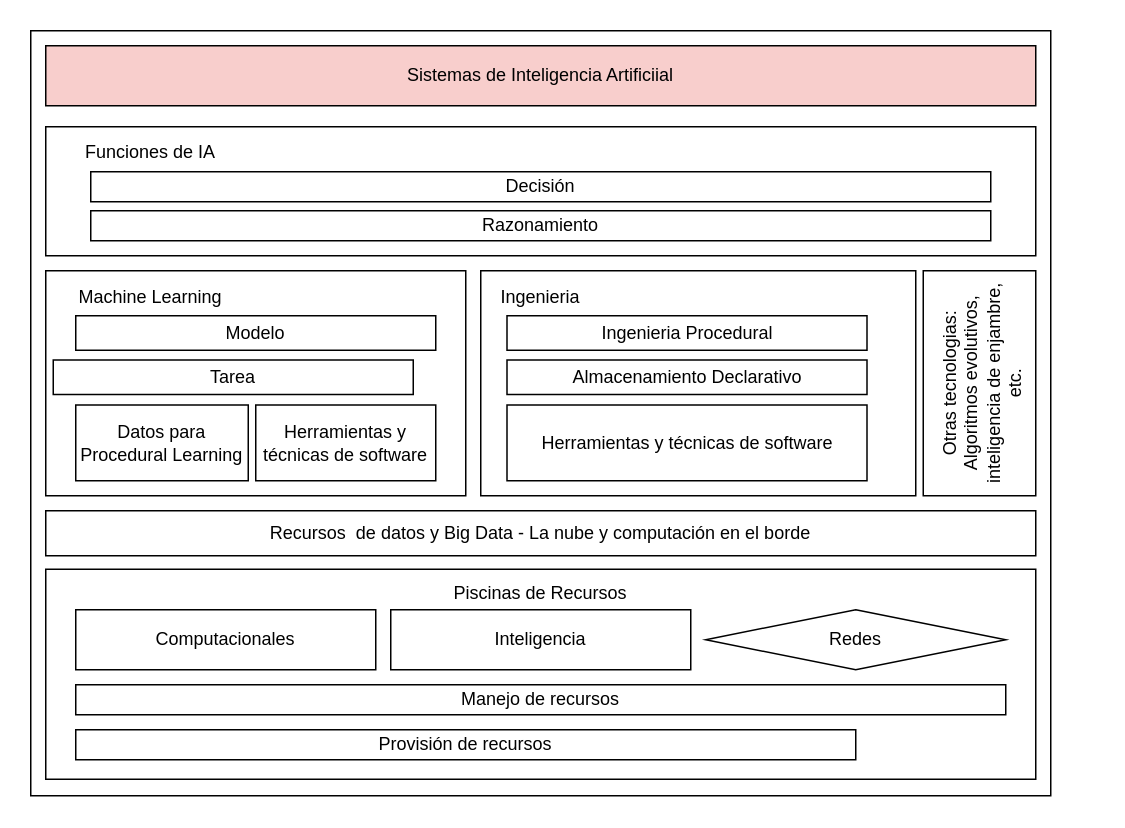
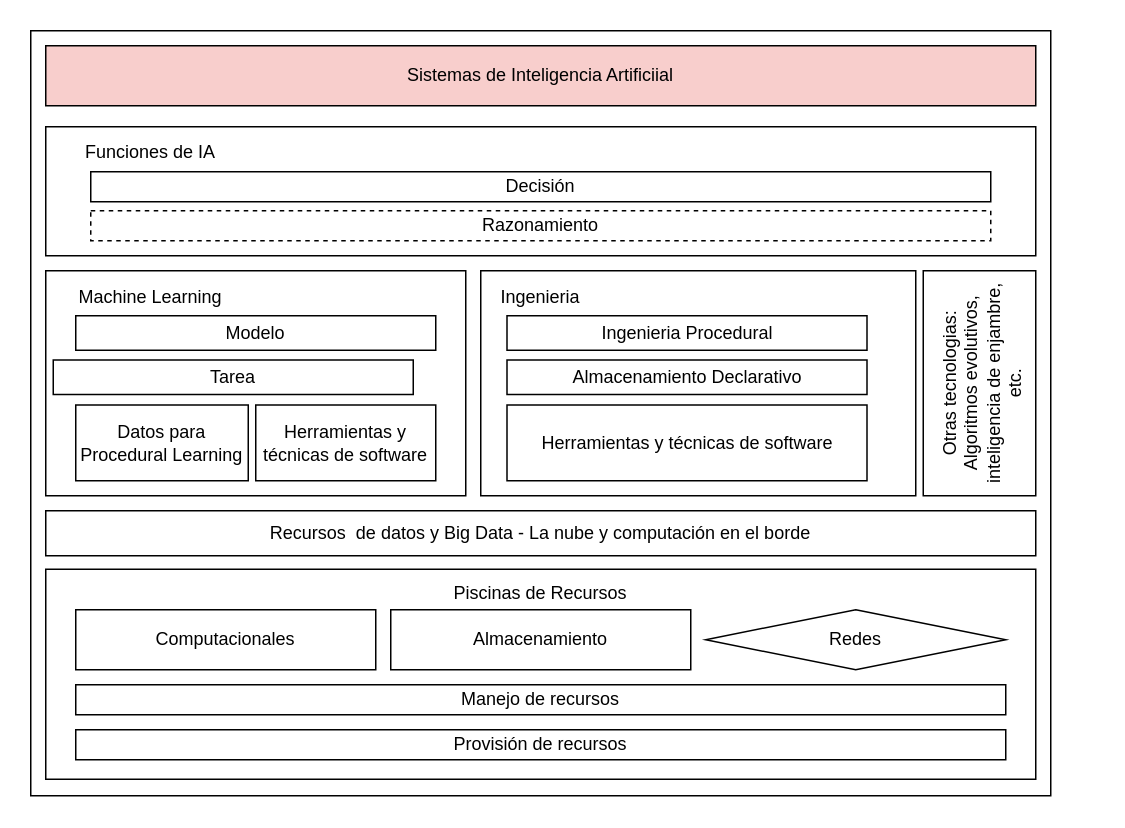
node "Razonamiento": style solid -> dashed
node "Inteligencia": label "Inteligencia" -> "Almacenamiento"
node "Provisión de recursos": size 780x30 -> 930x30
